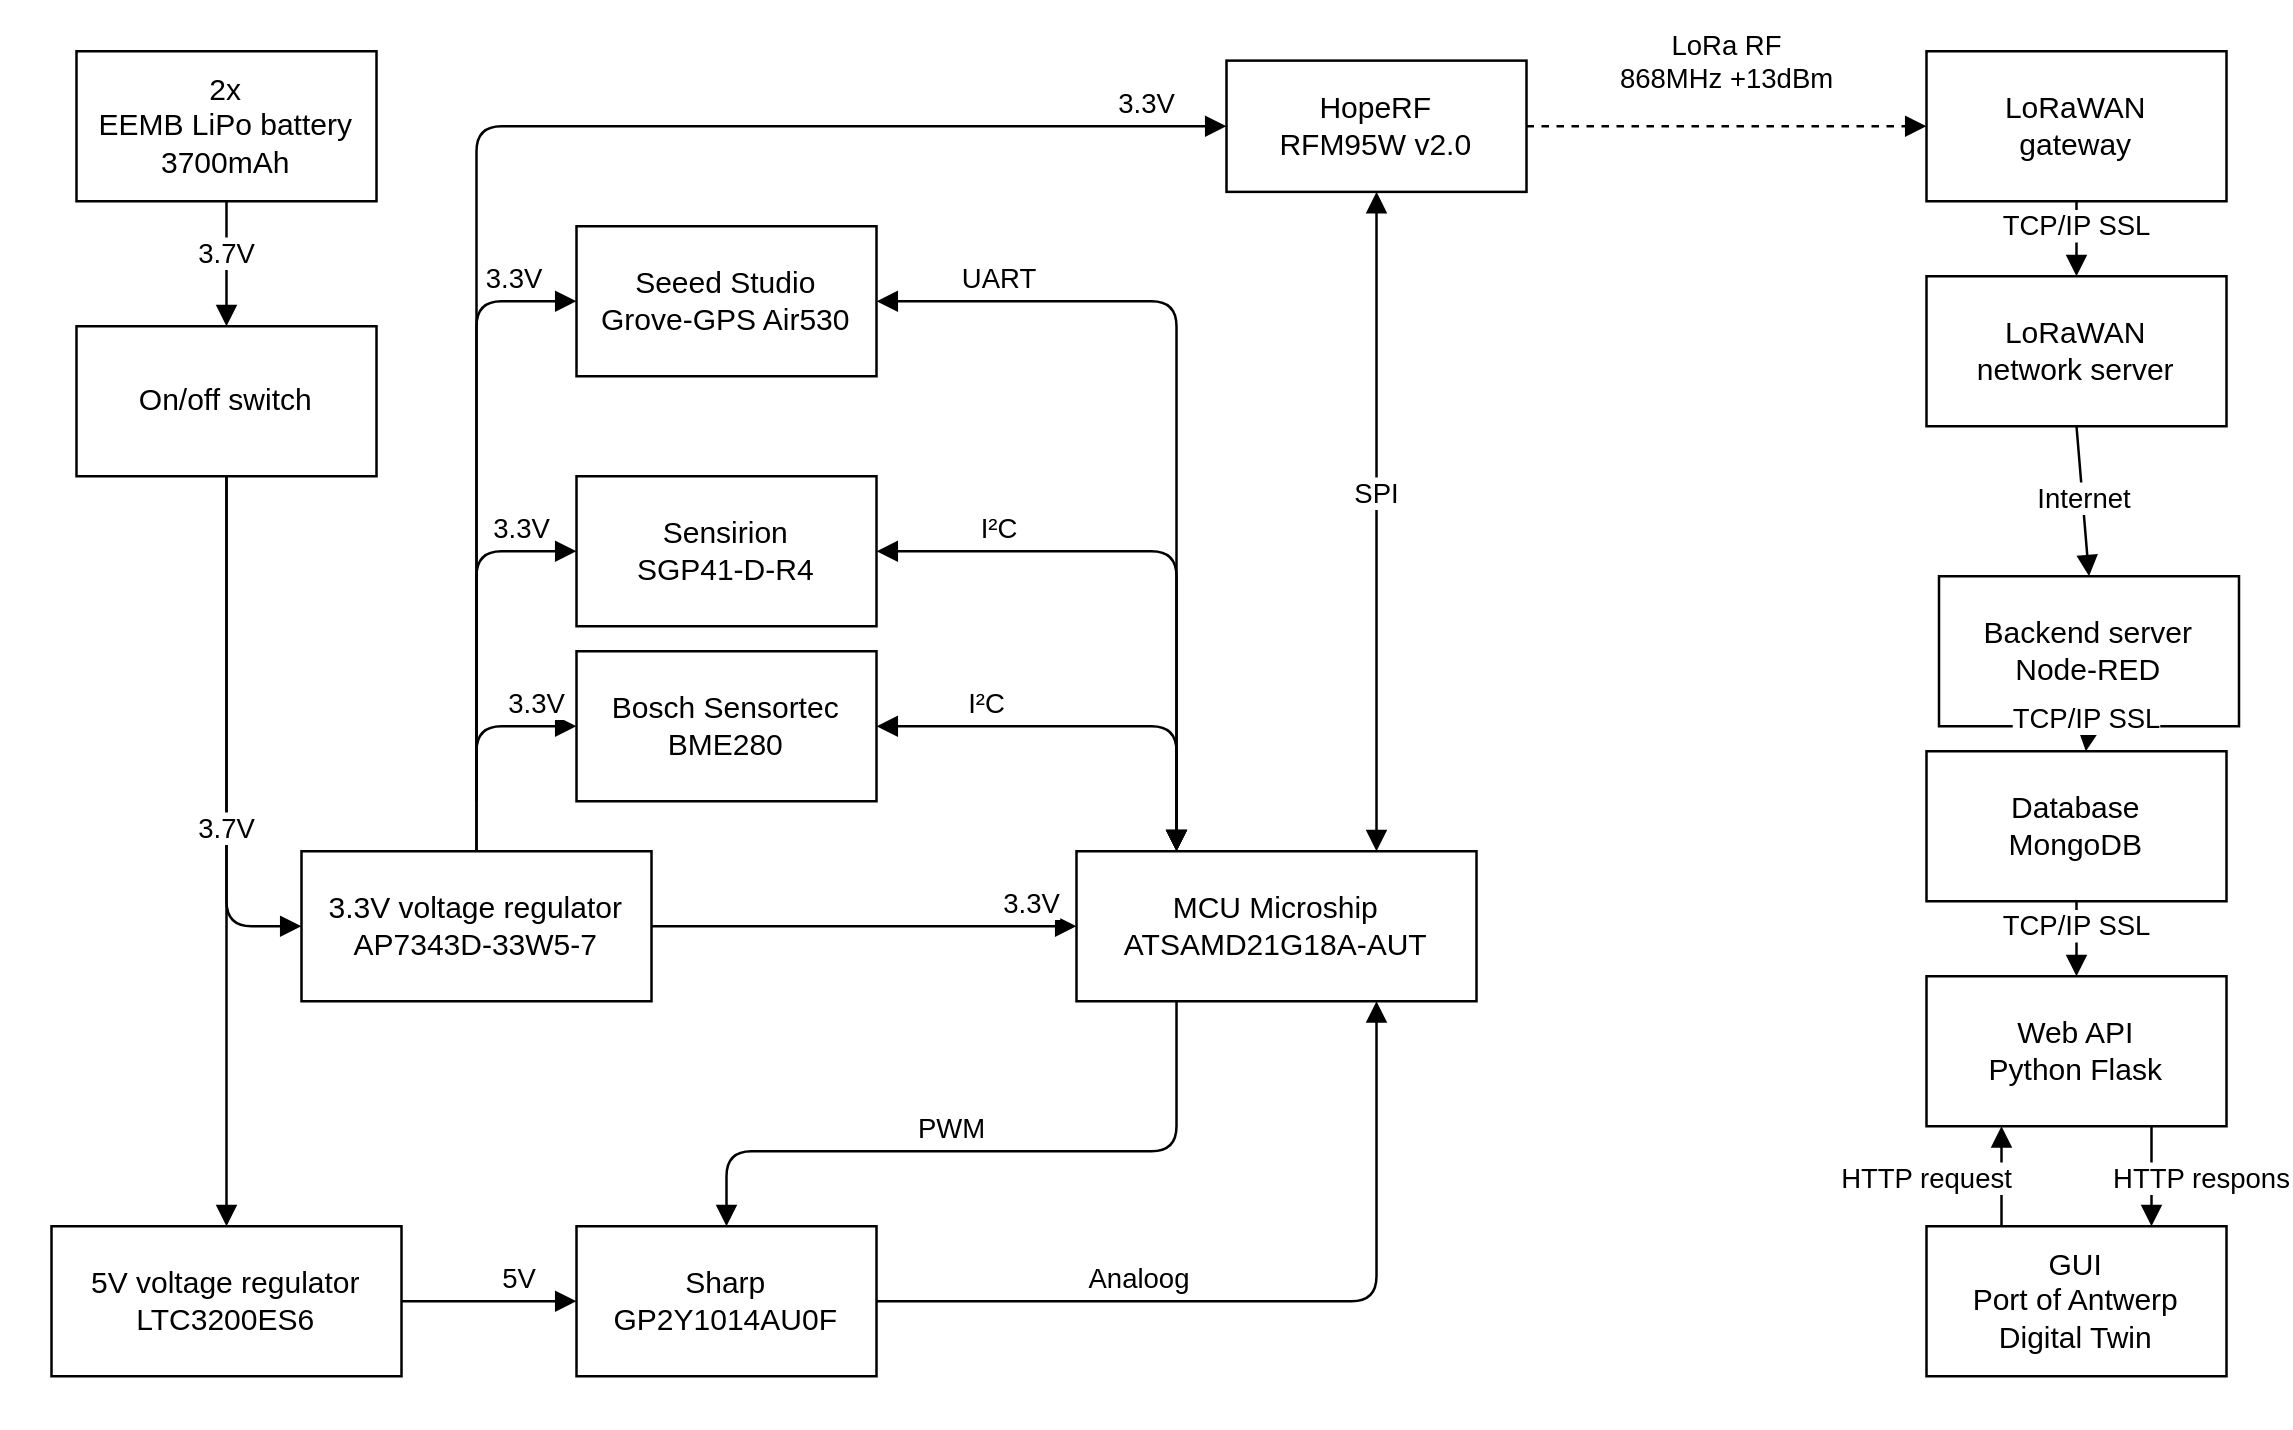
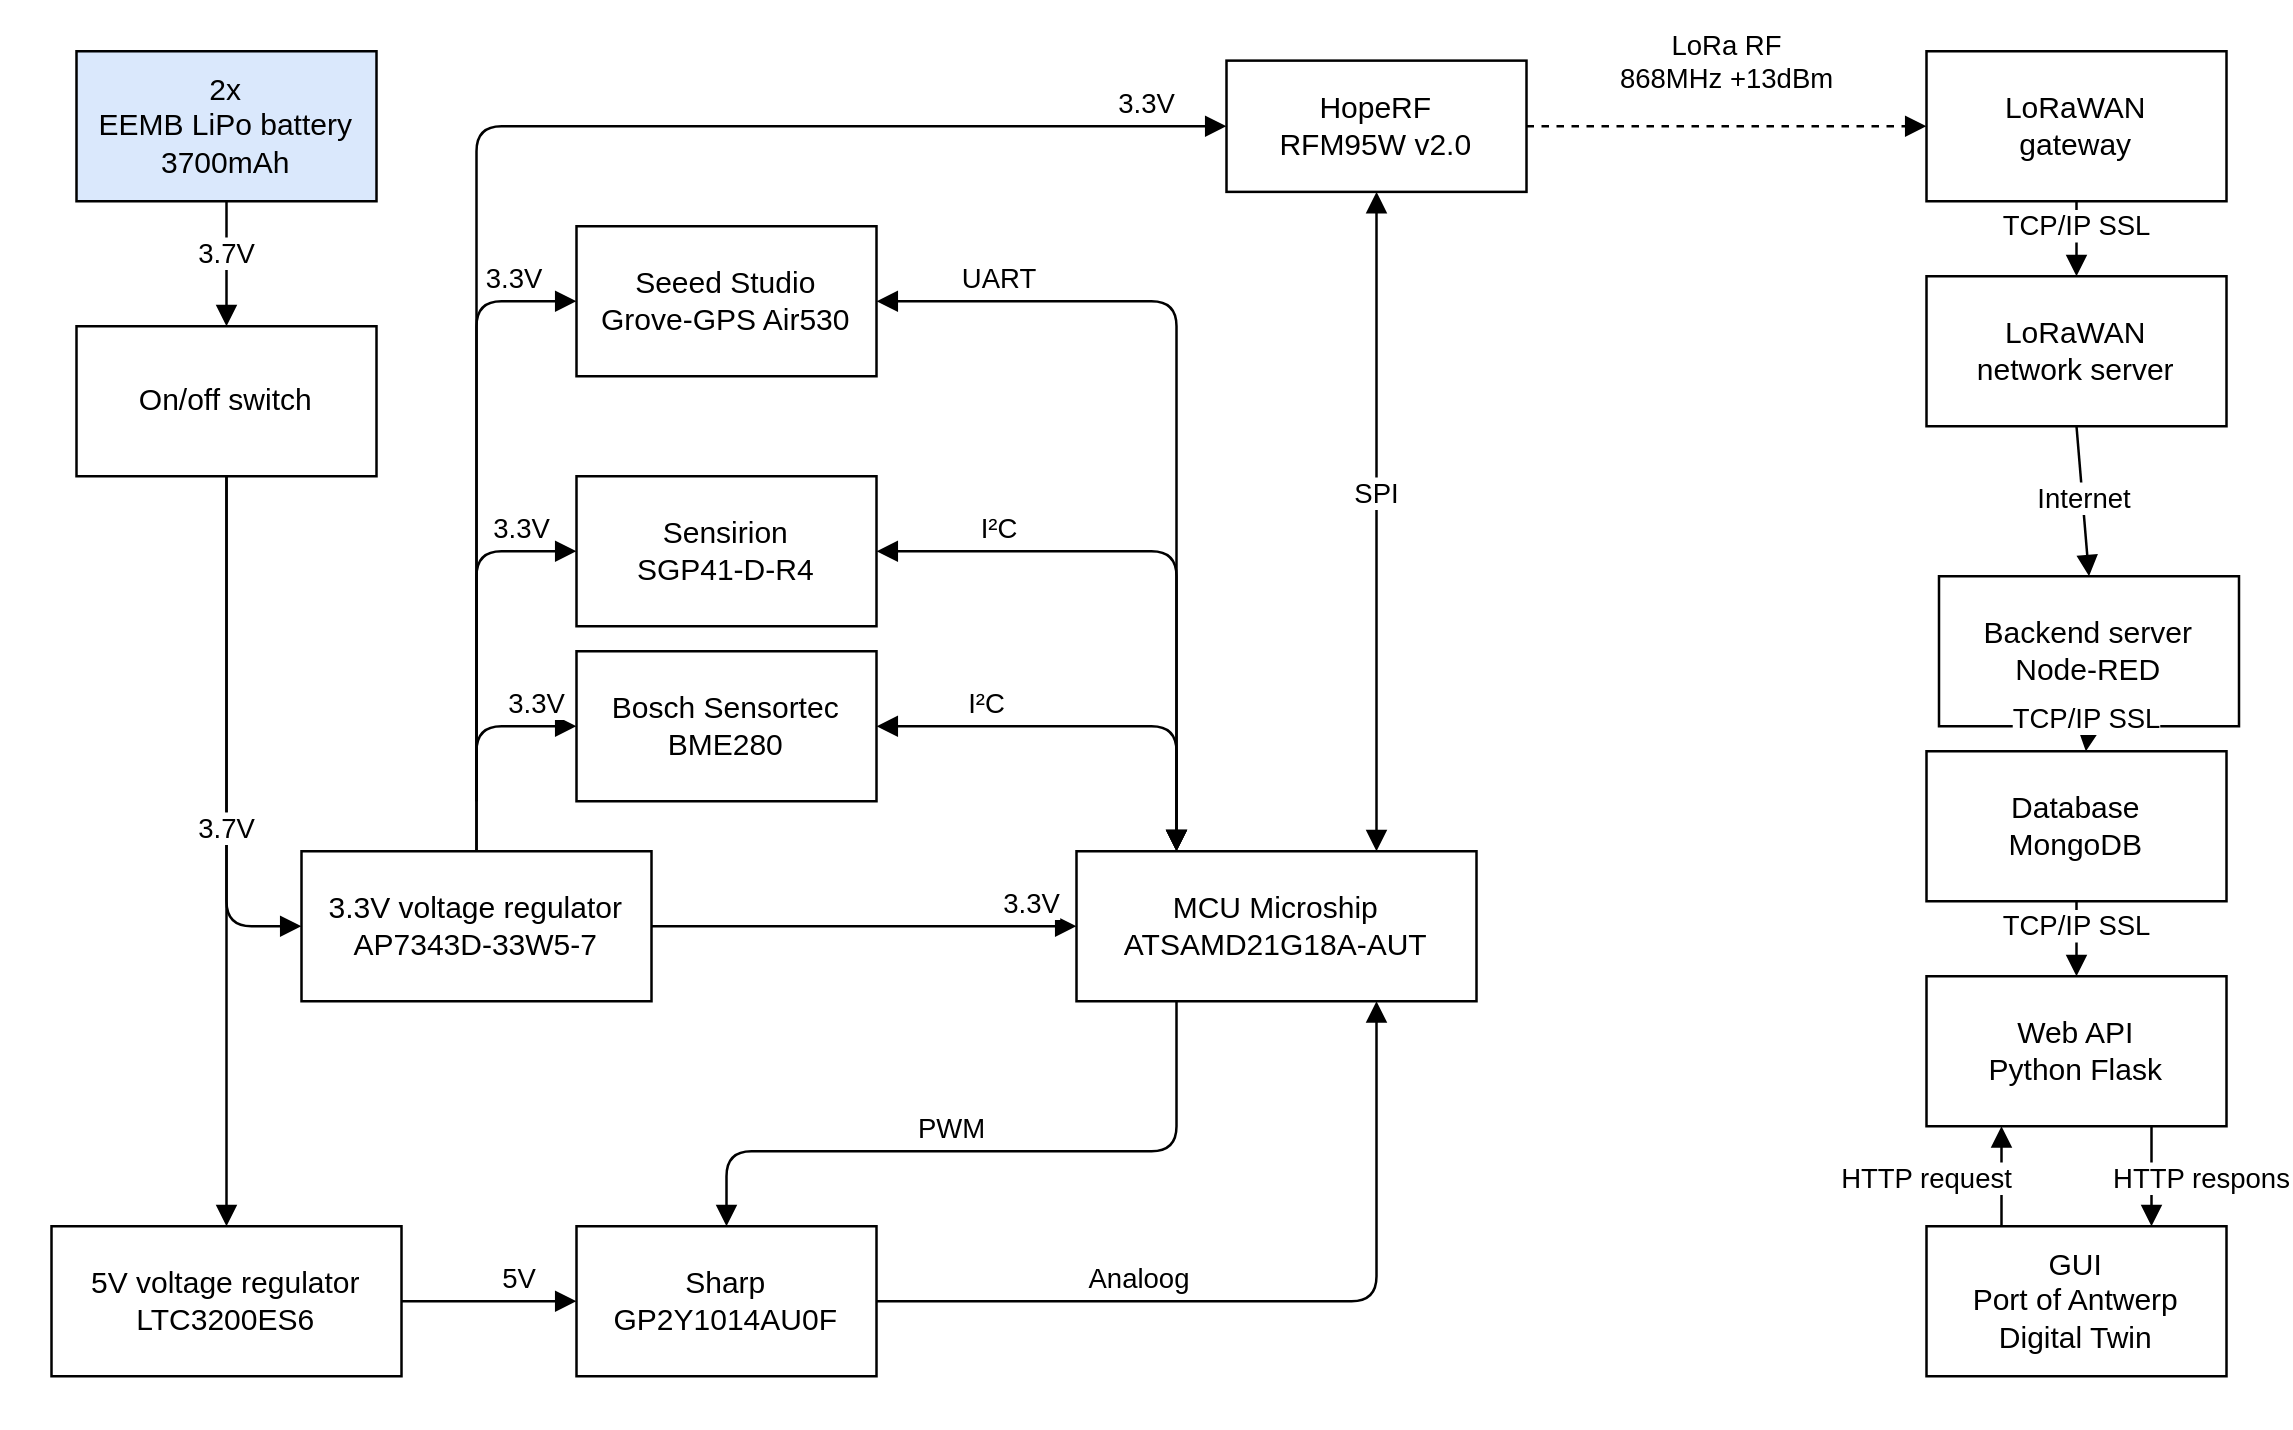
node "2x EEMB LiPo battery 3700mAh": fillcolor #ffffff -> #dae8fc
